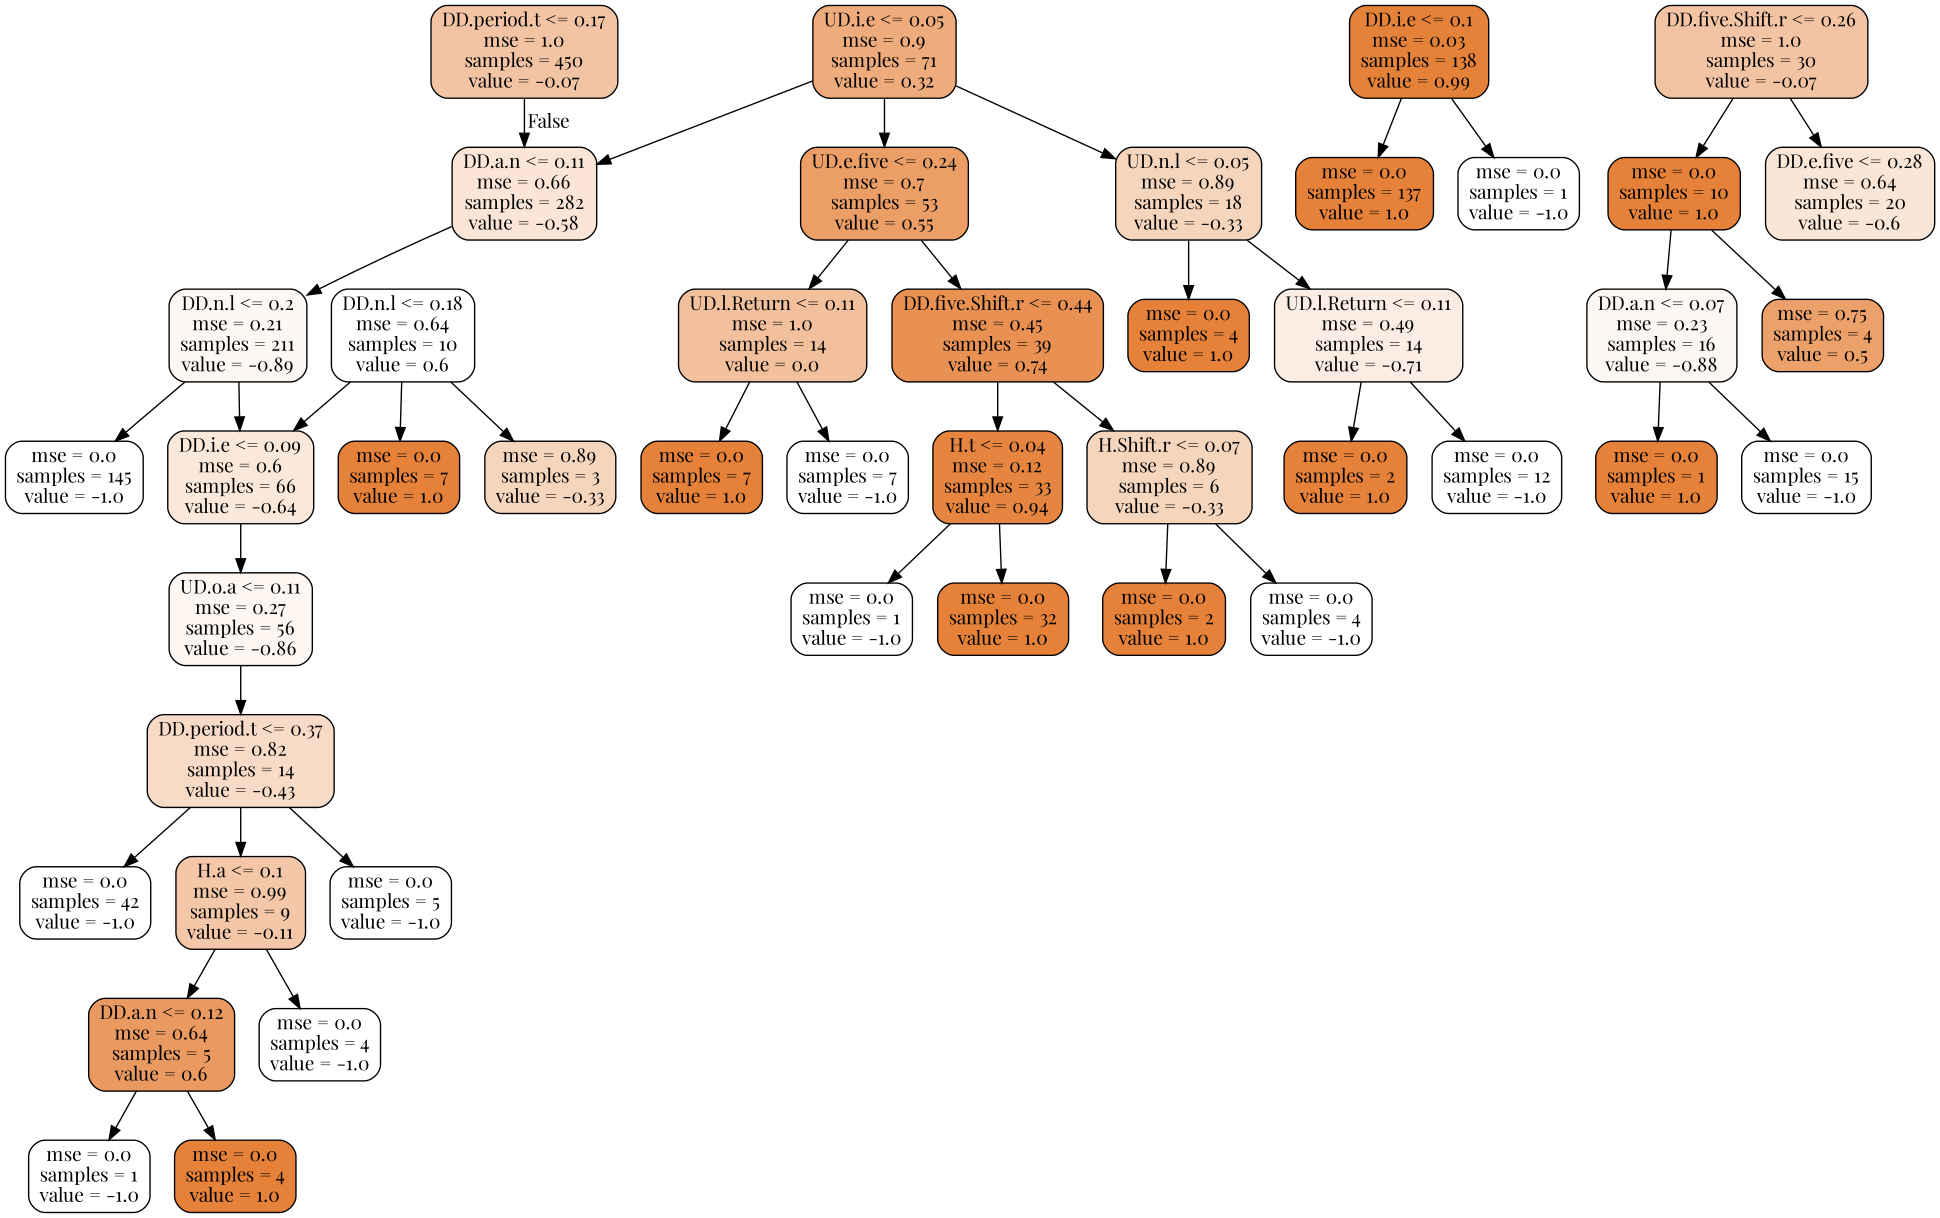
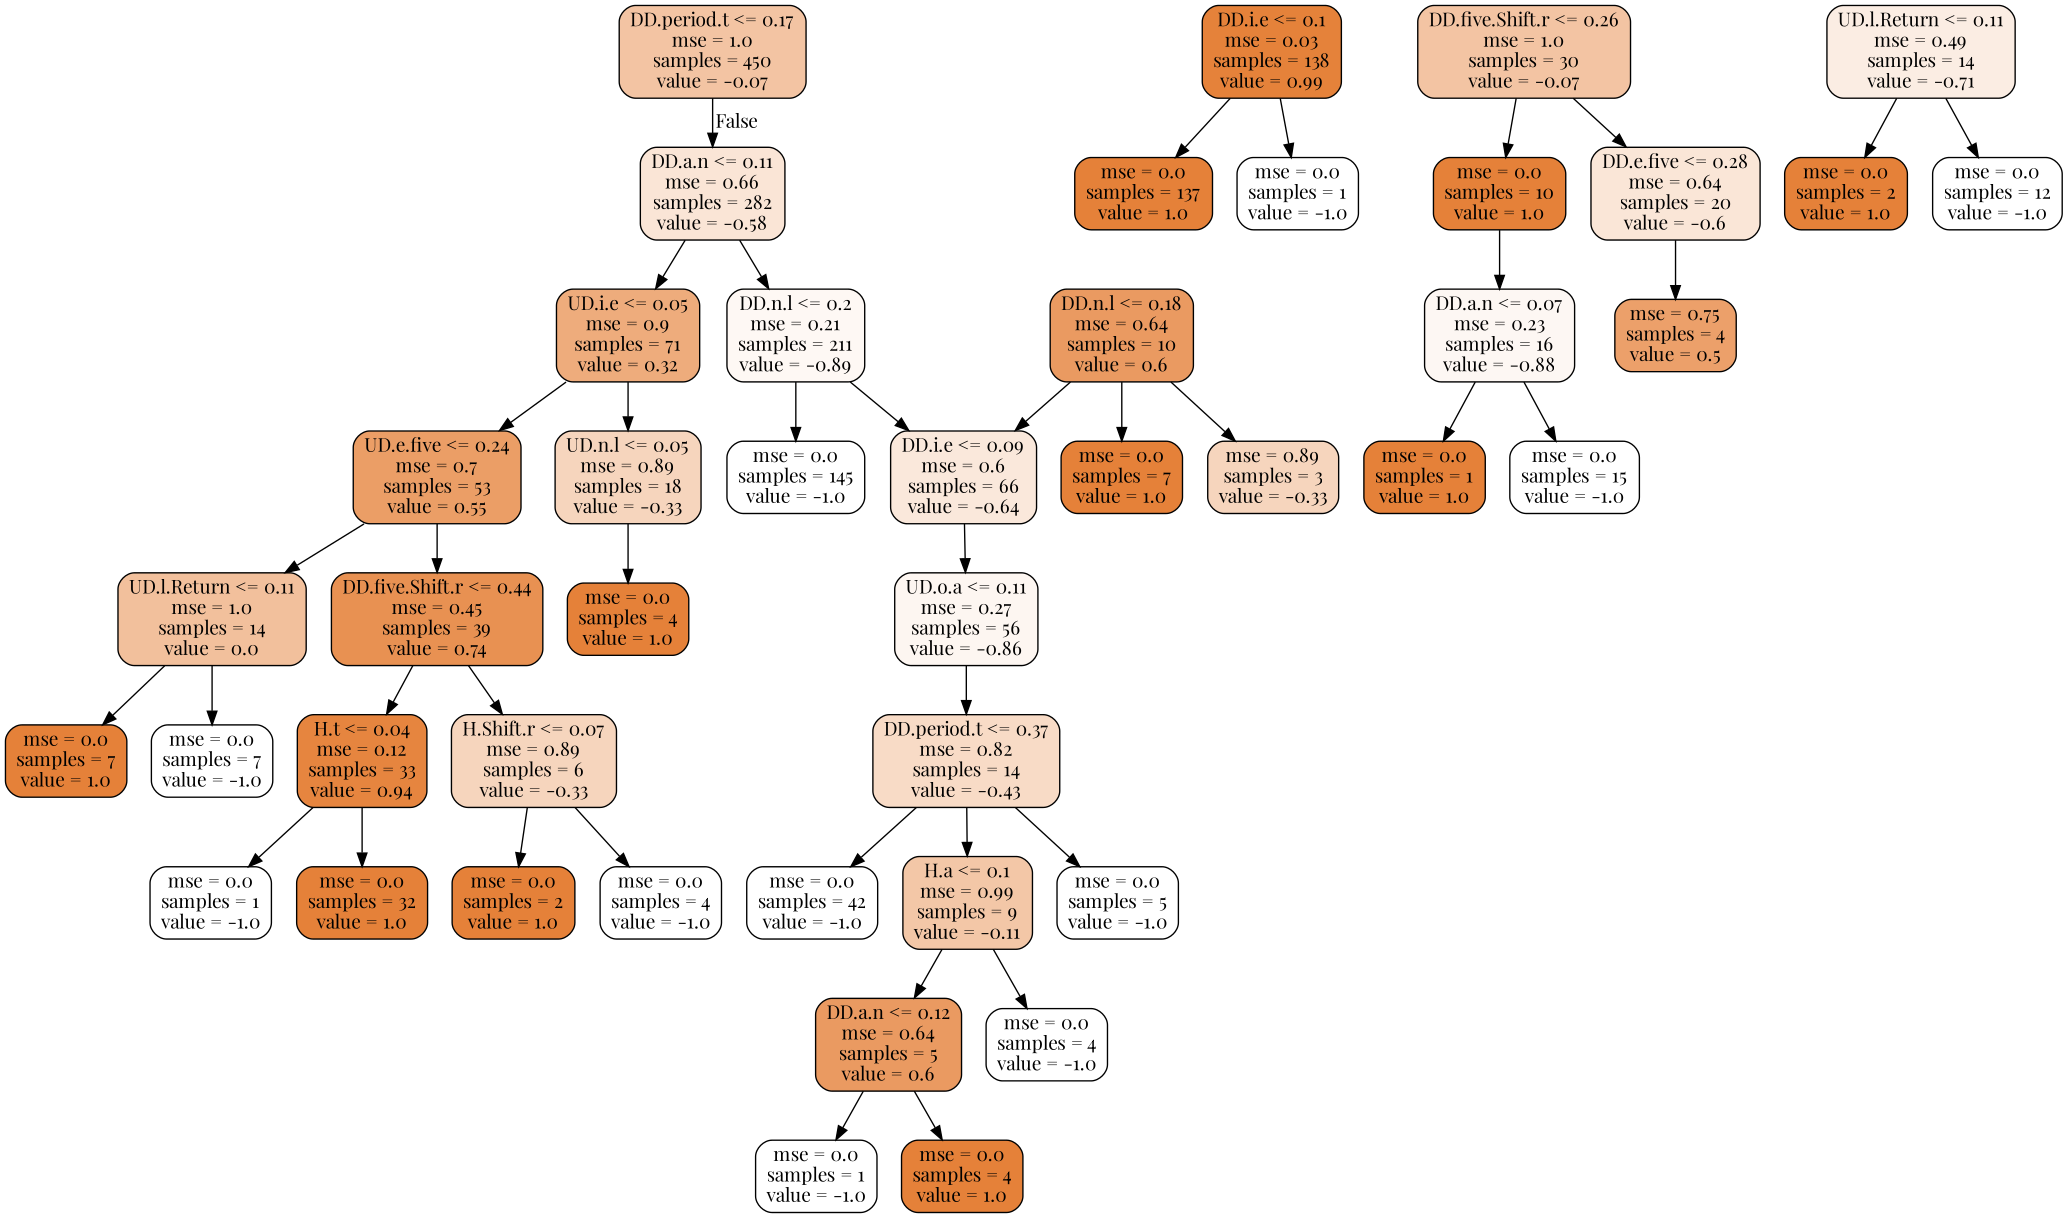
edge "UD.i.e <= 0.05 mse = 0.9 samples = 71 value = 0.32" -> "DD.a.n <= 0.11 mse = 0.66 samples = 282 value = -0.58": reversed
edge "UD.n.l <= 0.05 mse = 0.89 samples = 18 value = -0.33" -> "UD.l.Return <= 0.11 mse = 0.49 samples = 14 value = -0.71": removed
edge "mse = 0.0 samples = 10 value = 1.0" -> "mse = 0.75 samples = 4 value = 0.5": now "DD.e.five <= 0.28 mse = 0.64 samples = 20 value = -0.6" -> "mse = 0.75 samples = 4 value = 0.5"
node "DD.n.l <= 0.18 mse = 0.64 samples = 10 value = 0.6": fillcolor #ffffff -> #ea9a61
